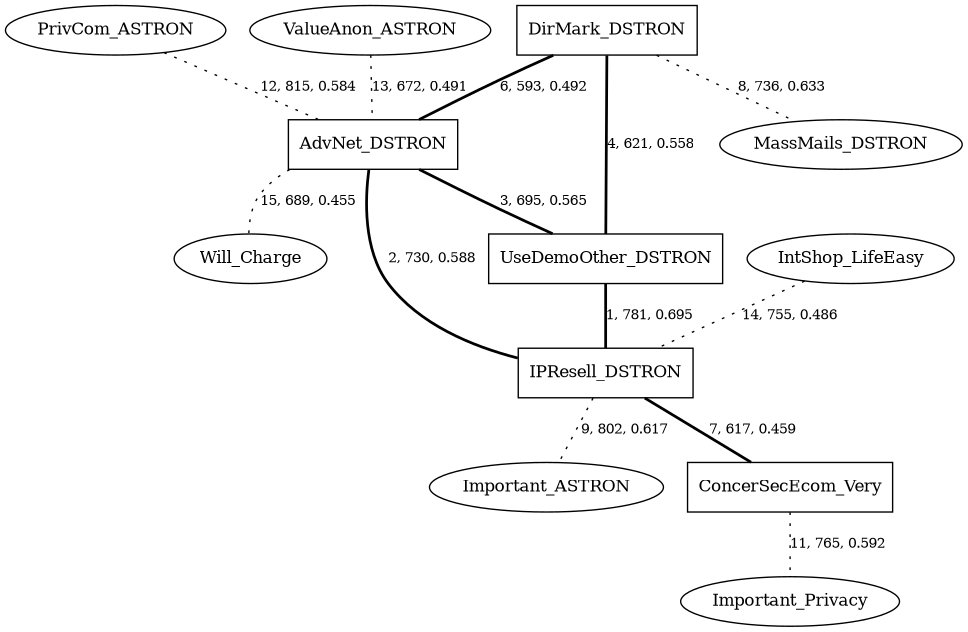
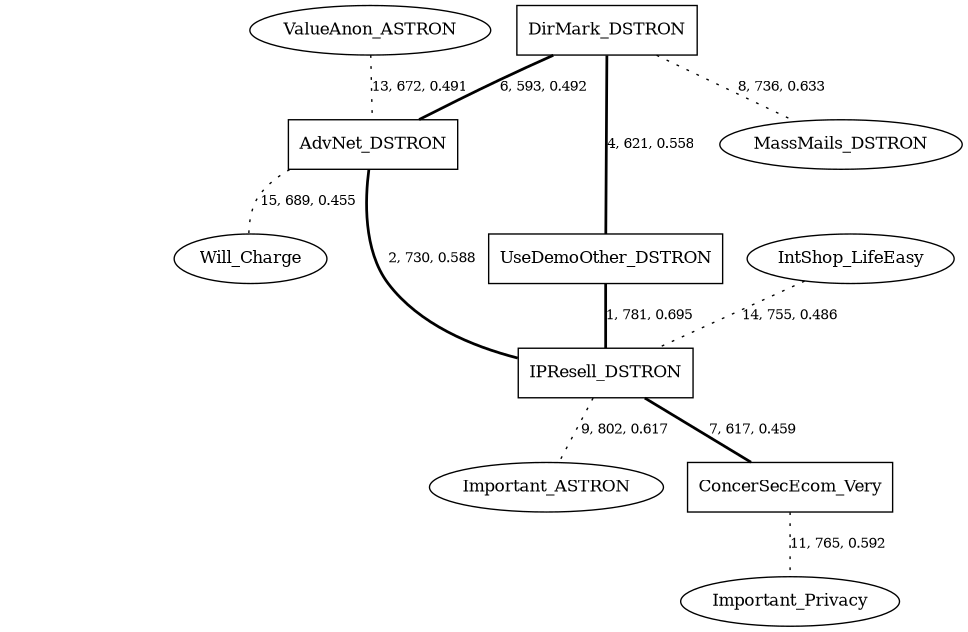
node "PrivCom_ASTRON": removed
edge "AdvNet_DSTRON" -- "UseDemoOther_DSTRON": removed, label "3, 695, 0.565"
